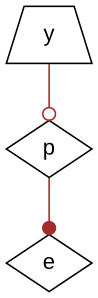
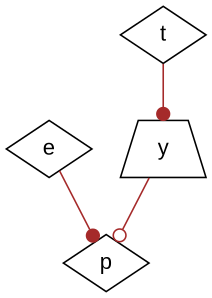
node "t": added
edge "p" -> "e": reversed
